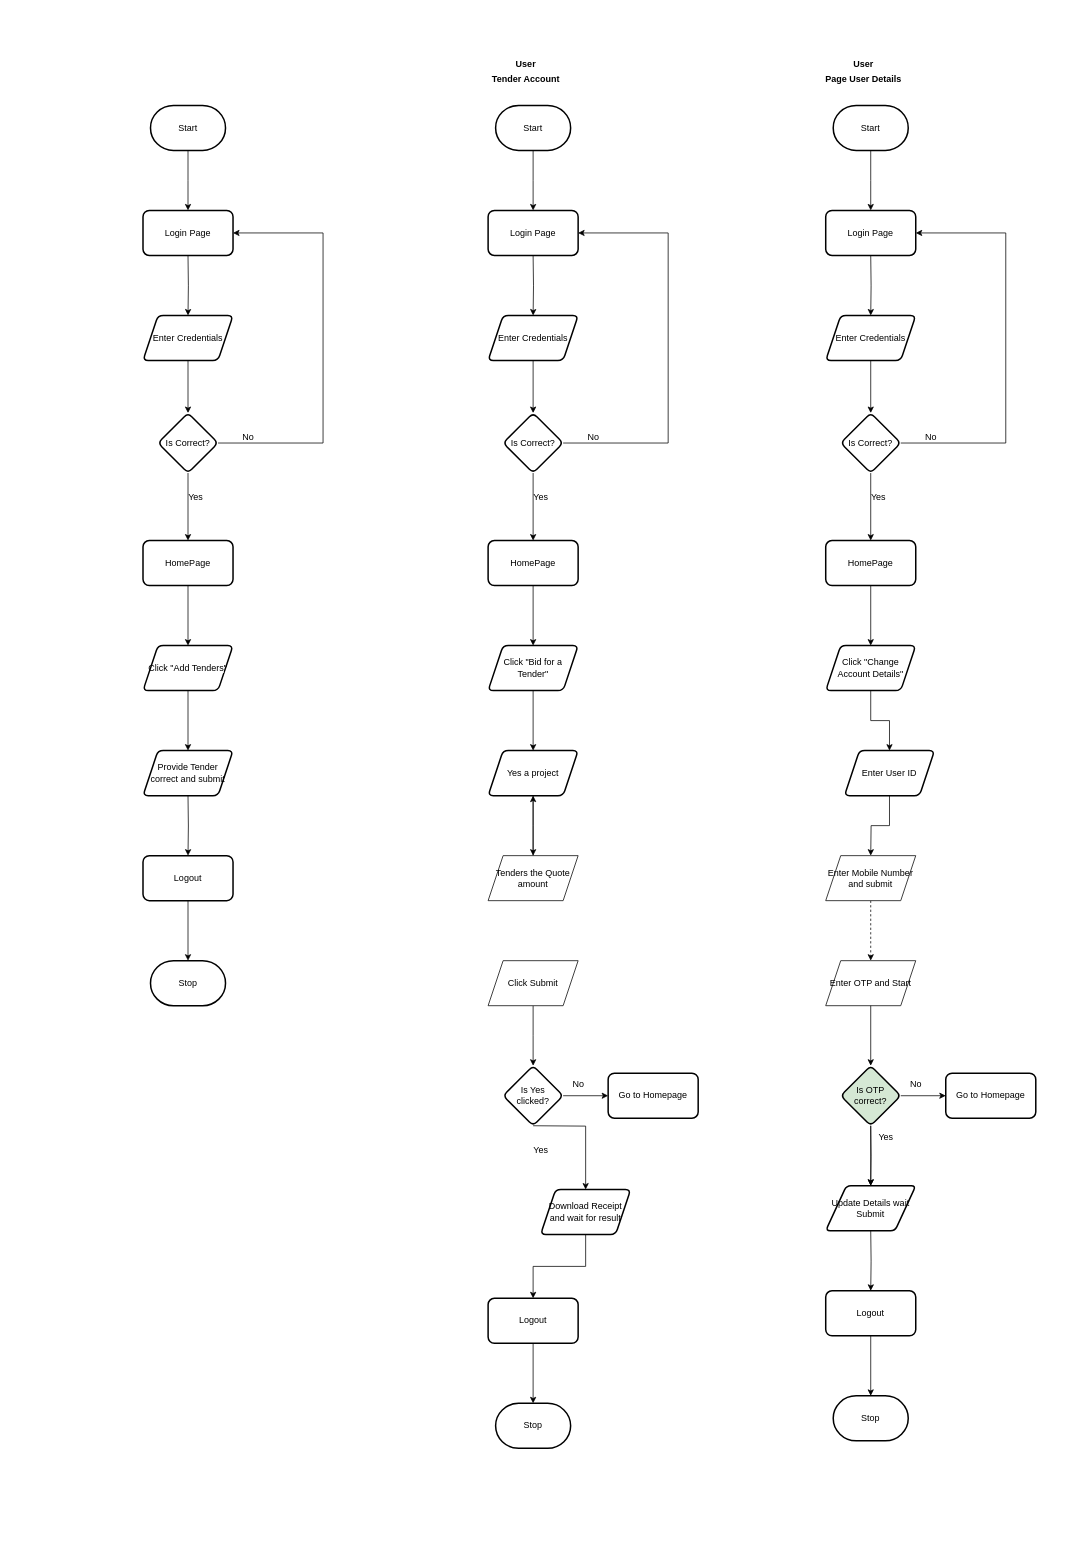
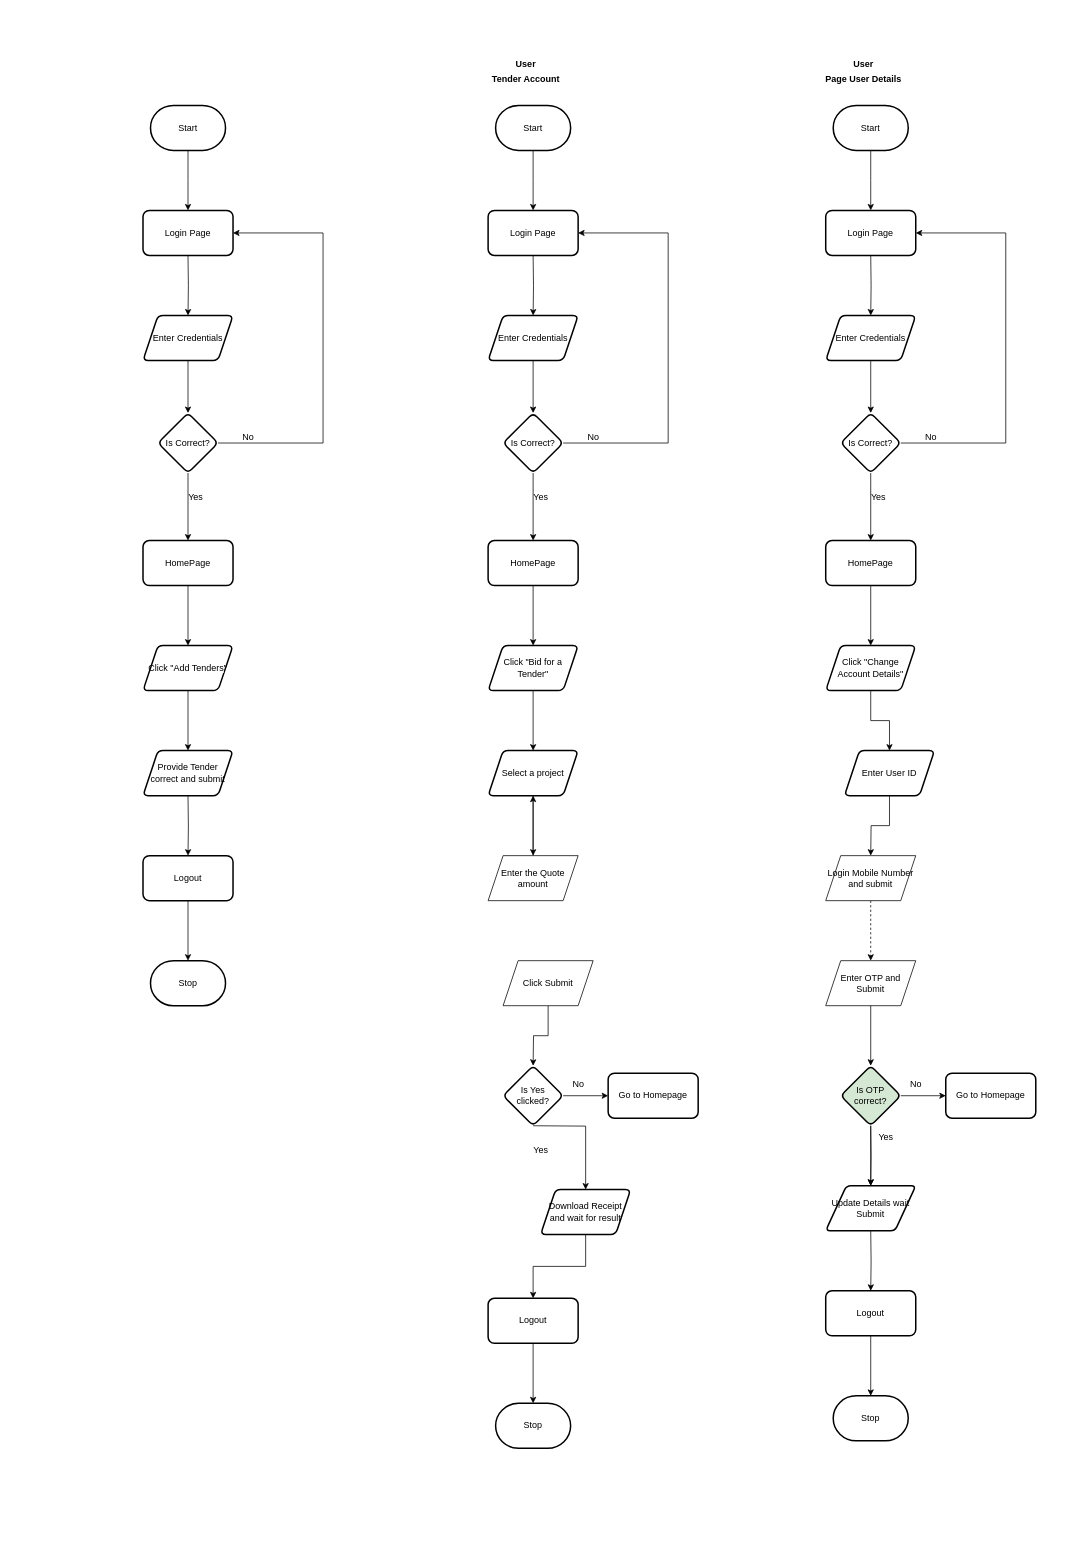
node "Yes a project": label "Yes a project" -> "Select a project"
node "Tenders the Quote amount": label "Tenders the Quote amount" -> "Enter the Quote amount"
node "Enter Mobile Number and submit": label "Enter Mobile Number and submit" -> "Login Mobile Number and submit"
node "Click Submit": moved (533, 983) -> (548, 983)
node "Enter OTP and Start": label "Enter OTP and Start" -> "Enter OTP and Submit"
